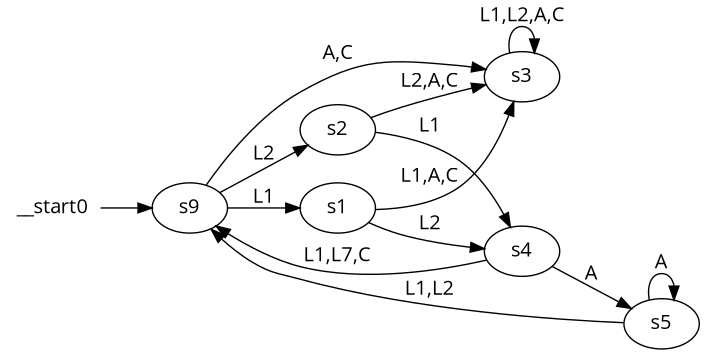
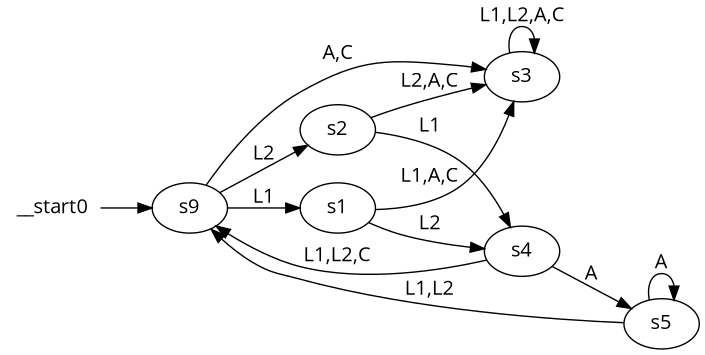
edge "s4" -> "s9": label "L1,L7,C" -> "L1,L2,C"
